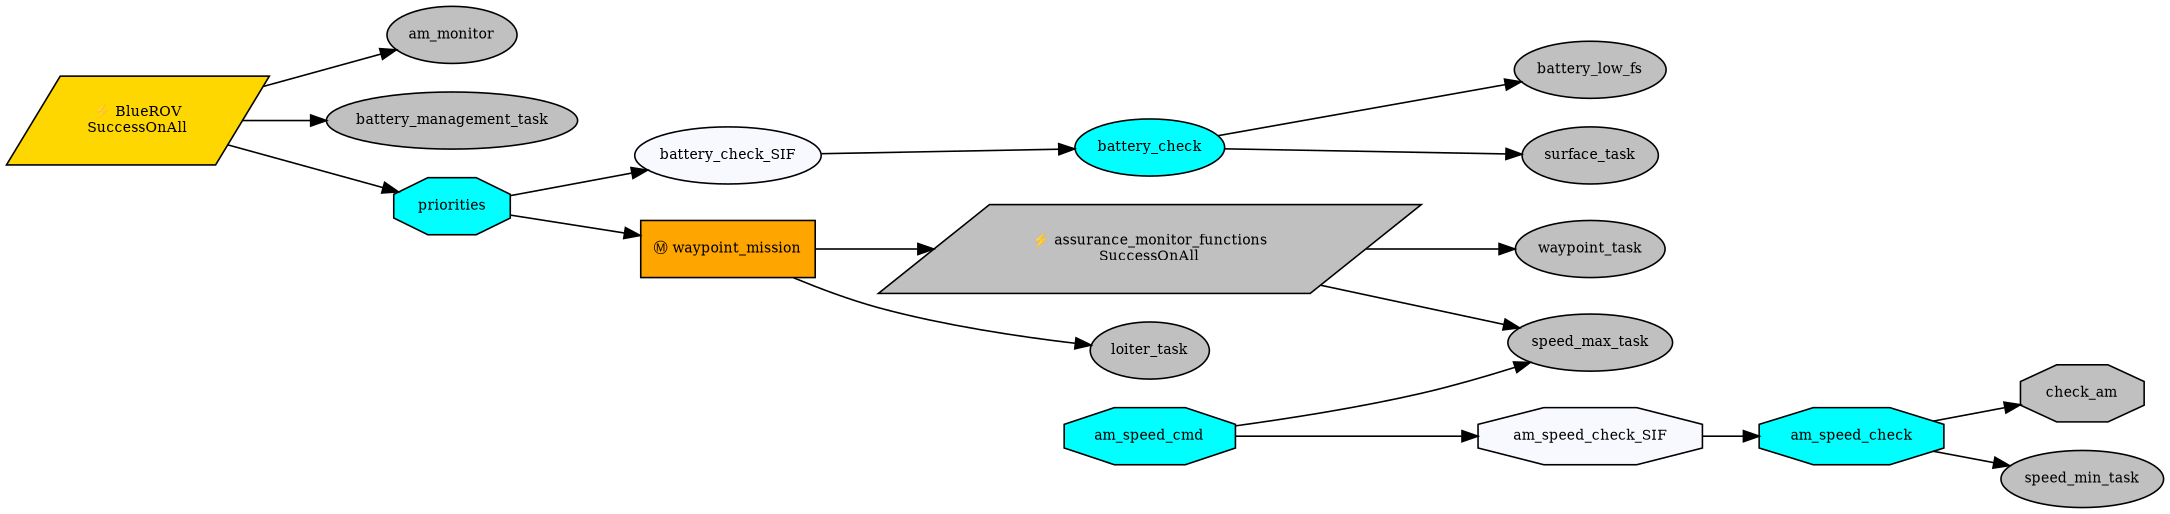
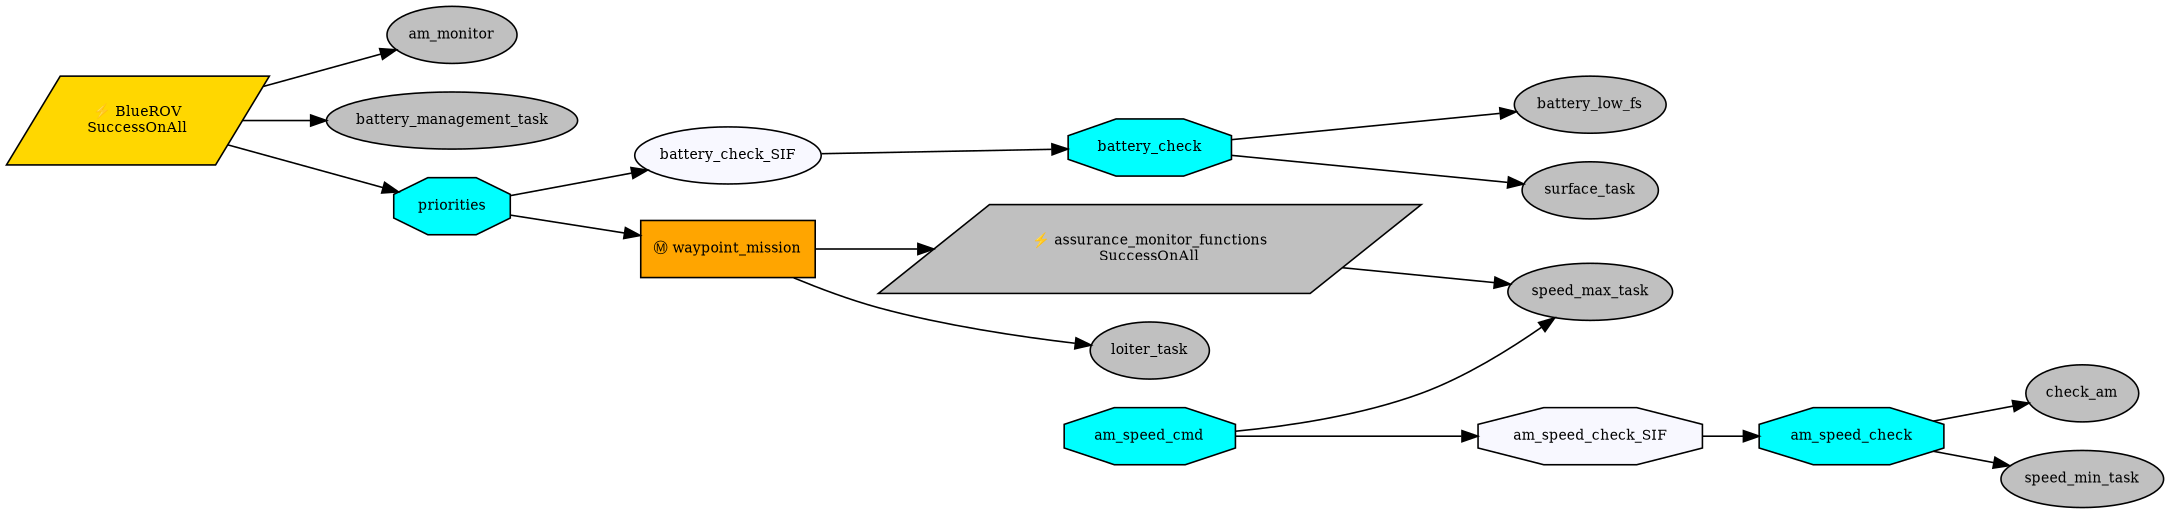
node "battery_check": shape ellipse -> octagon
node "waypoint_task": removed
node "check_am": shape octagon -> ellipse
